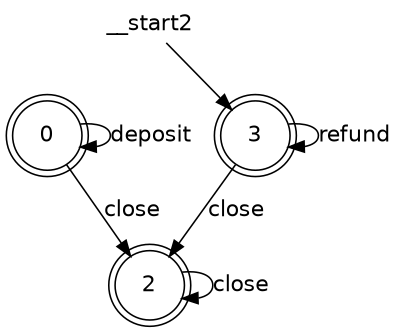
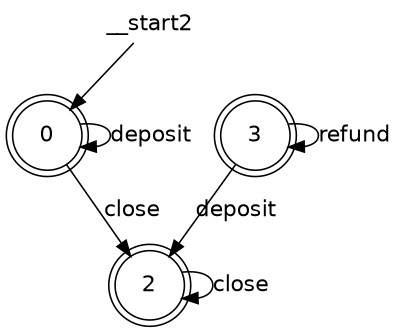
edge "__start2" -> "3": now "__start2" -> "0"
edge "3" -> "2": label "close" -> "deposit"
